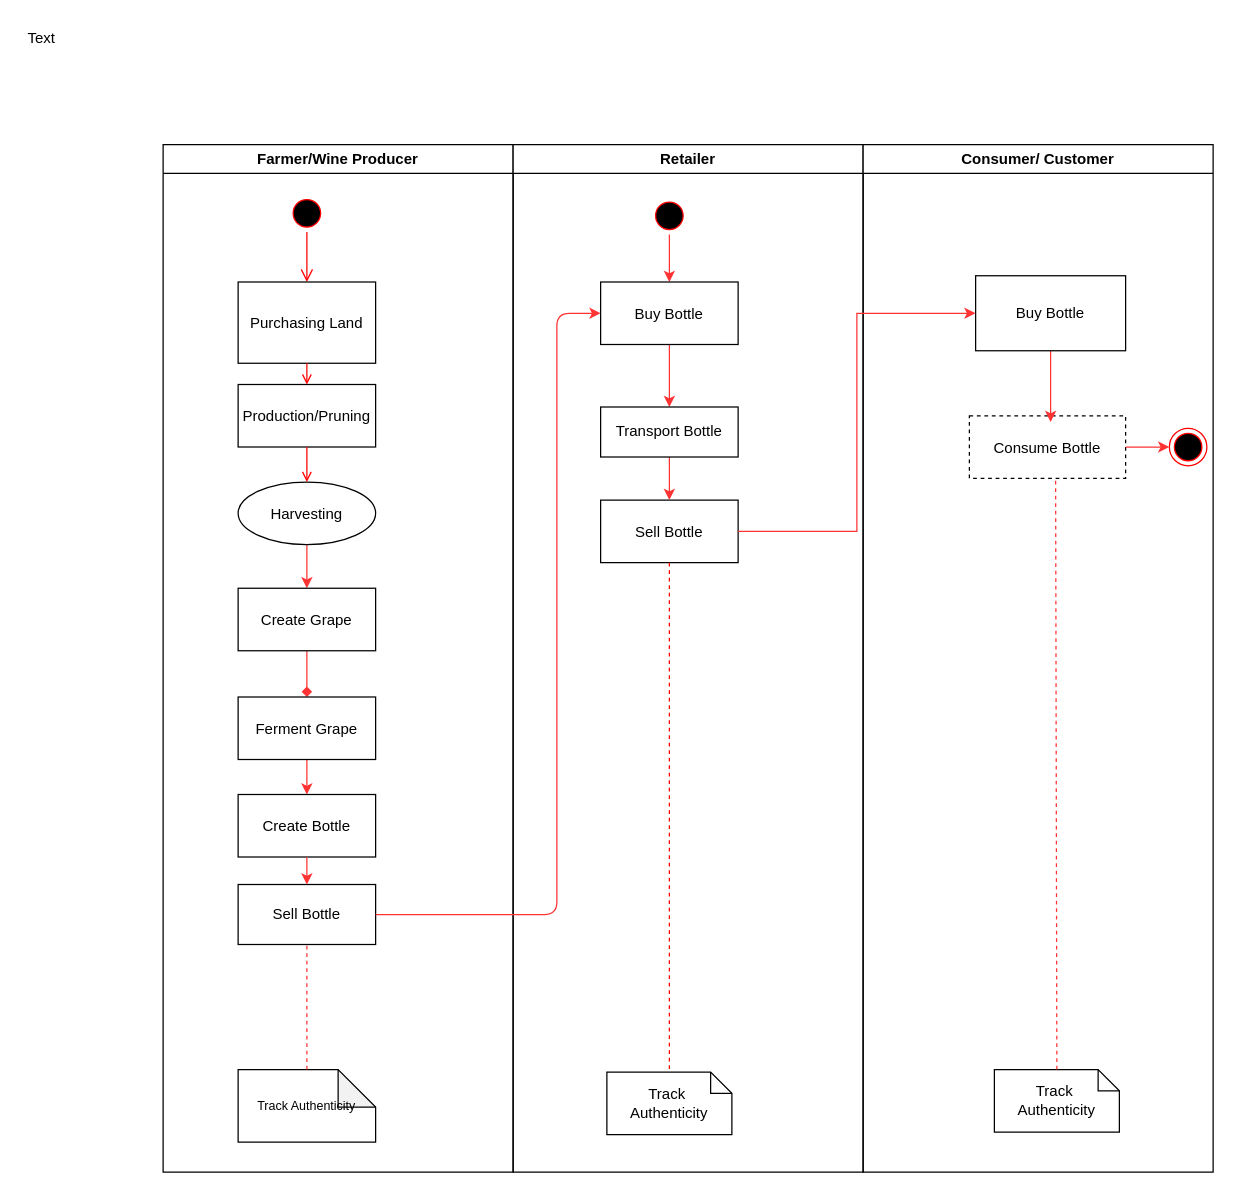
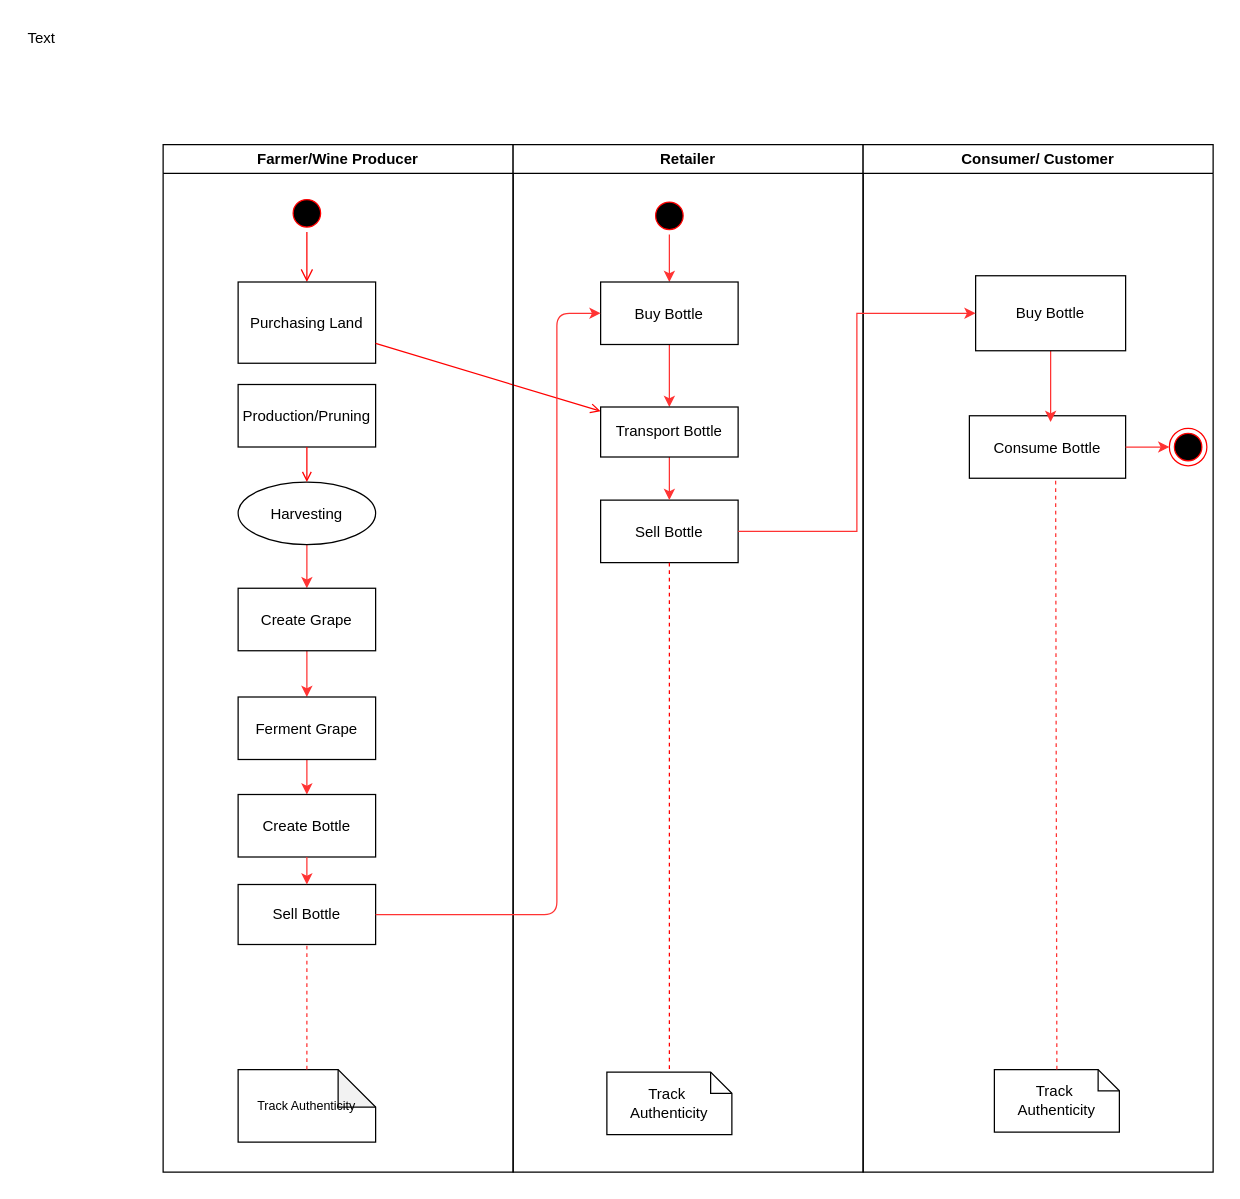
edge "Purchasing Land" -> "Production/Pruning": now "Purchasing Land" -> "Transport Bottle"
node "Consume Bottle": style dashed -> solid
edge "Create Grape" -> "Ferment Grape": arrowhead diamond -> classic
